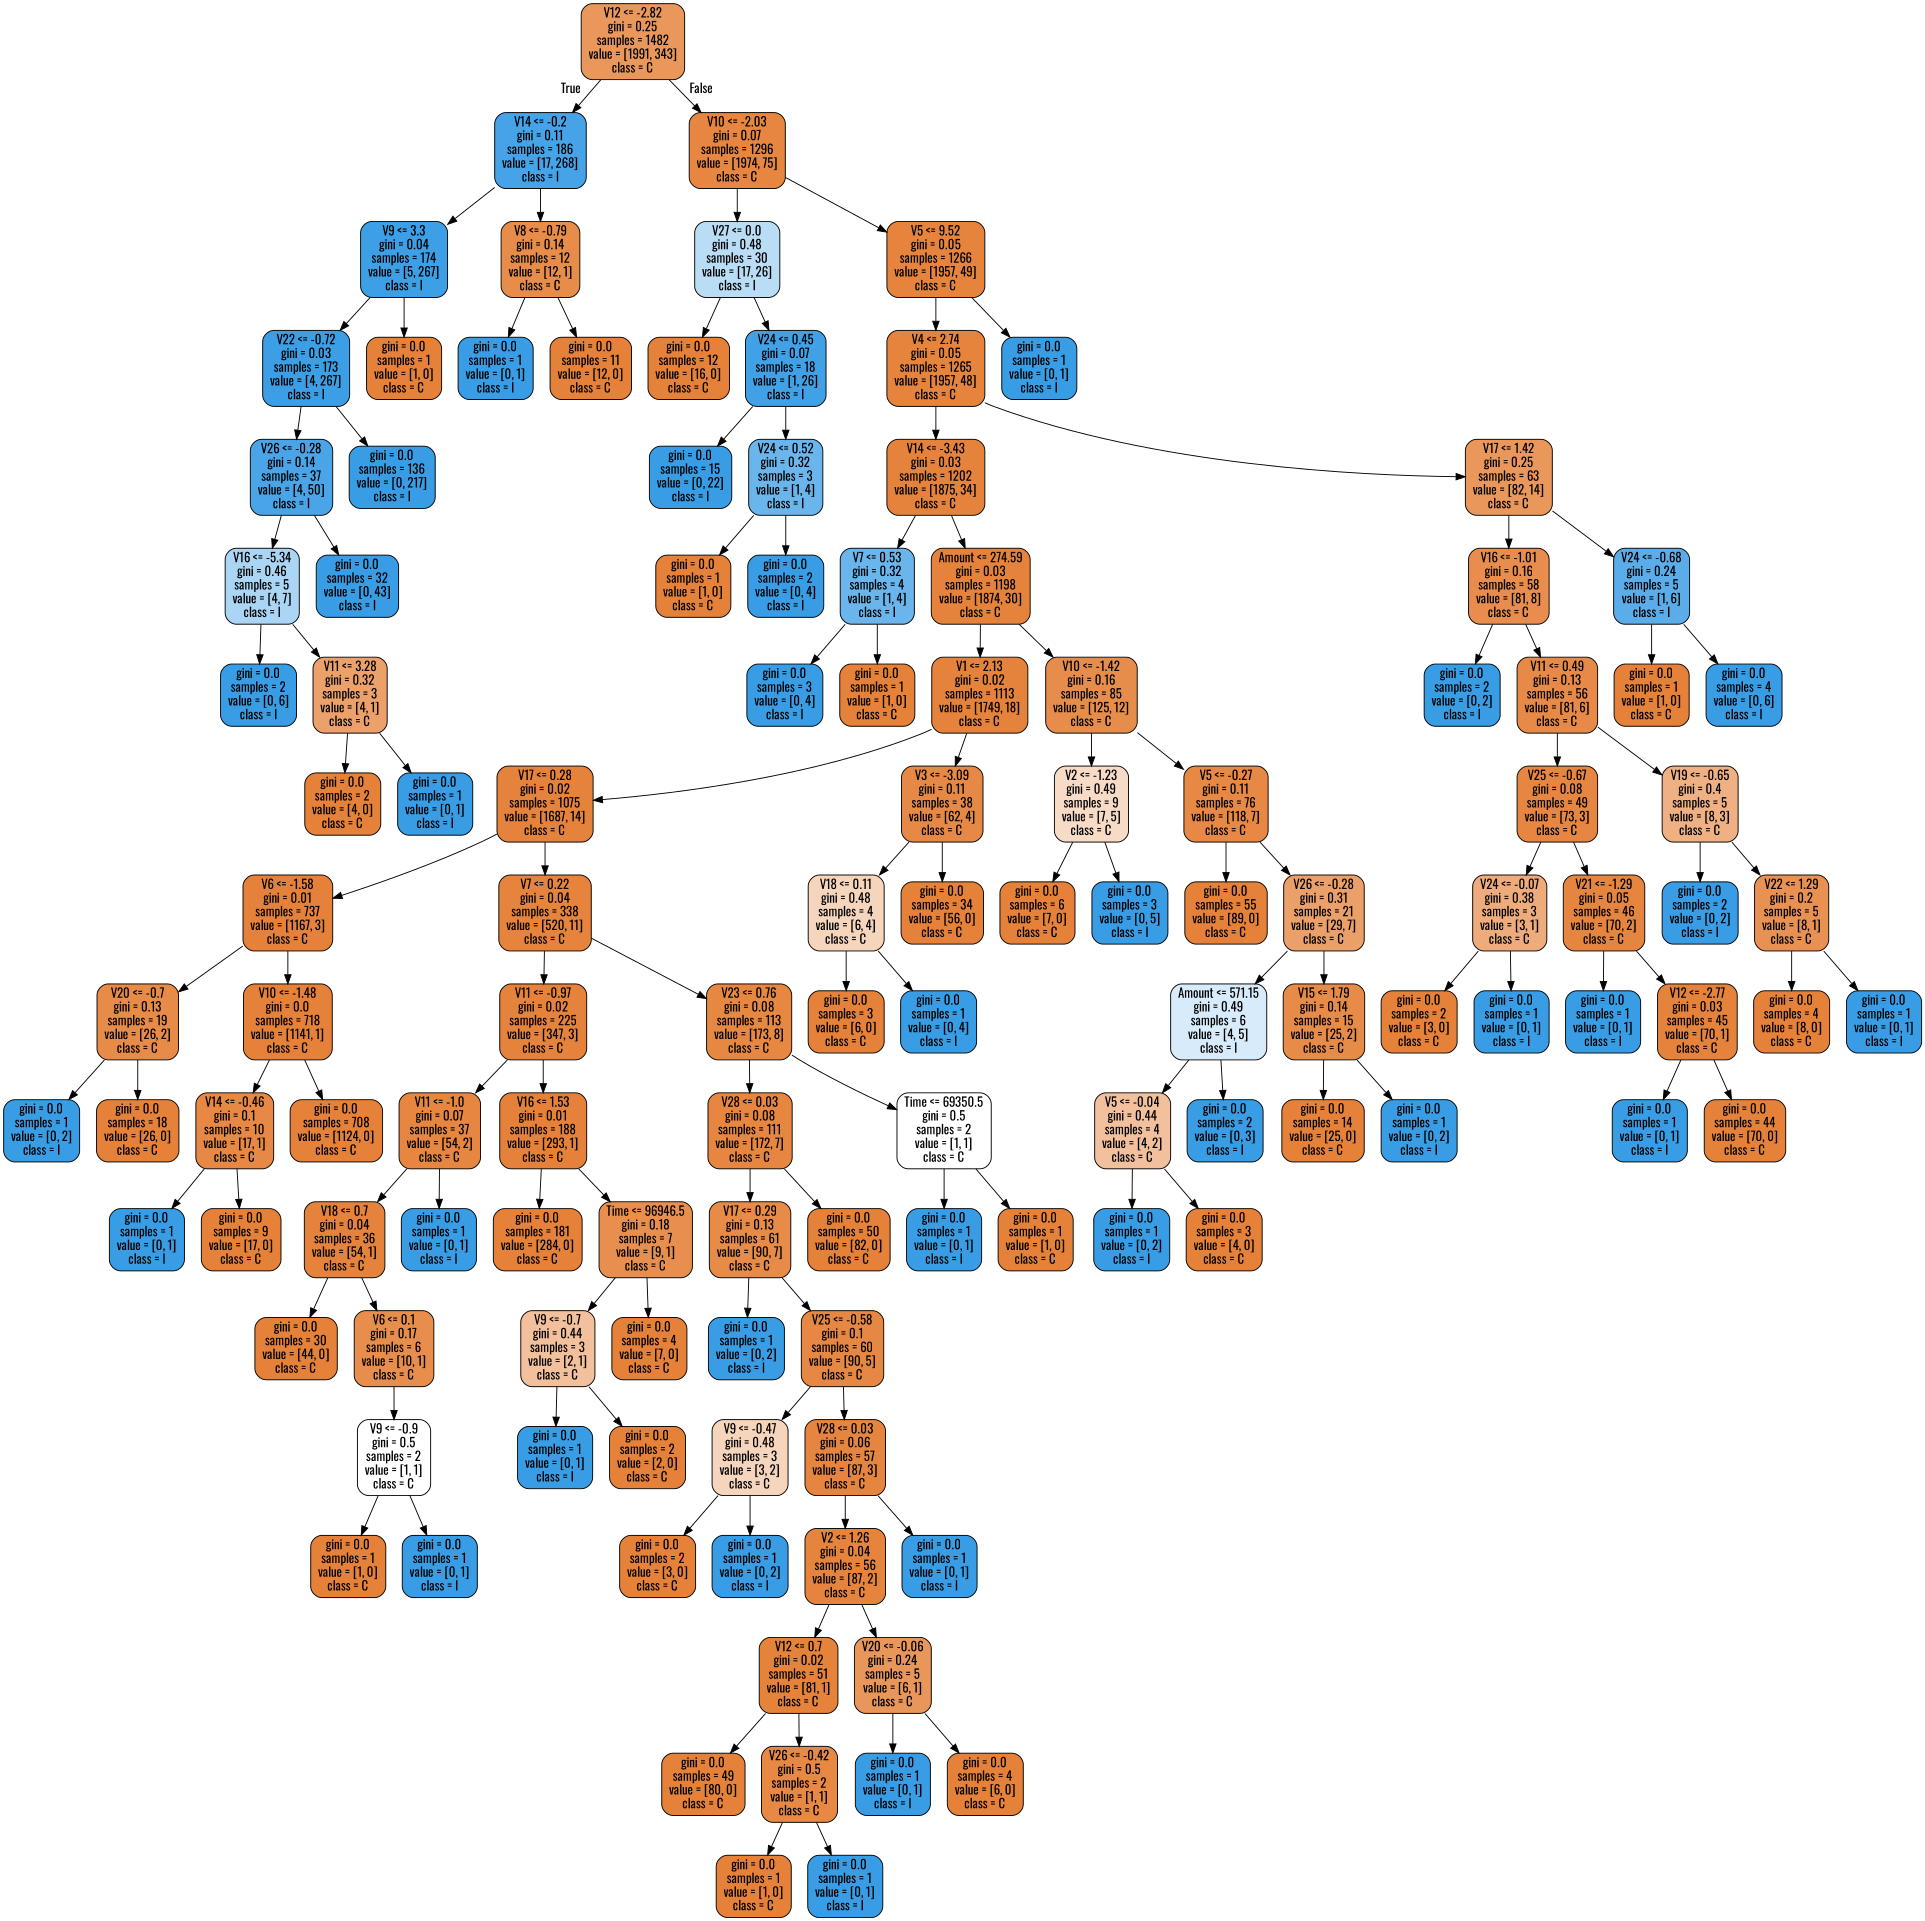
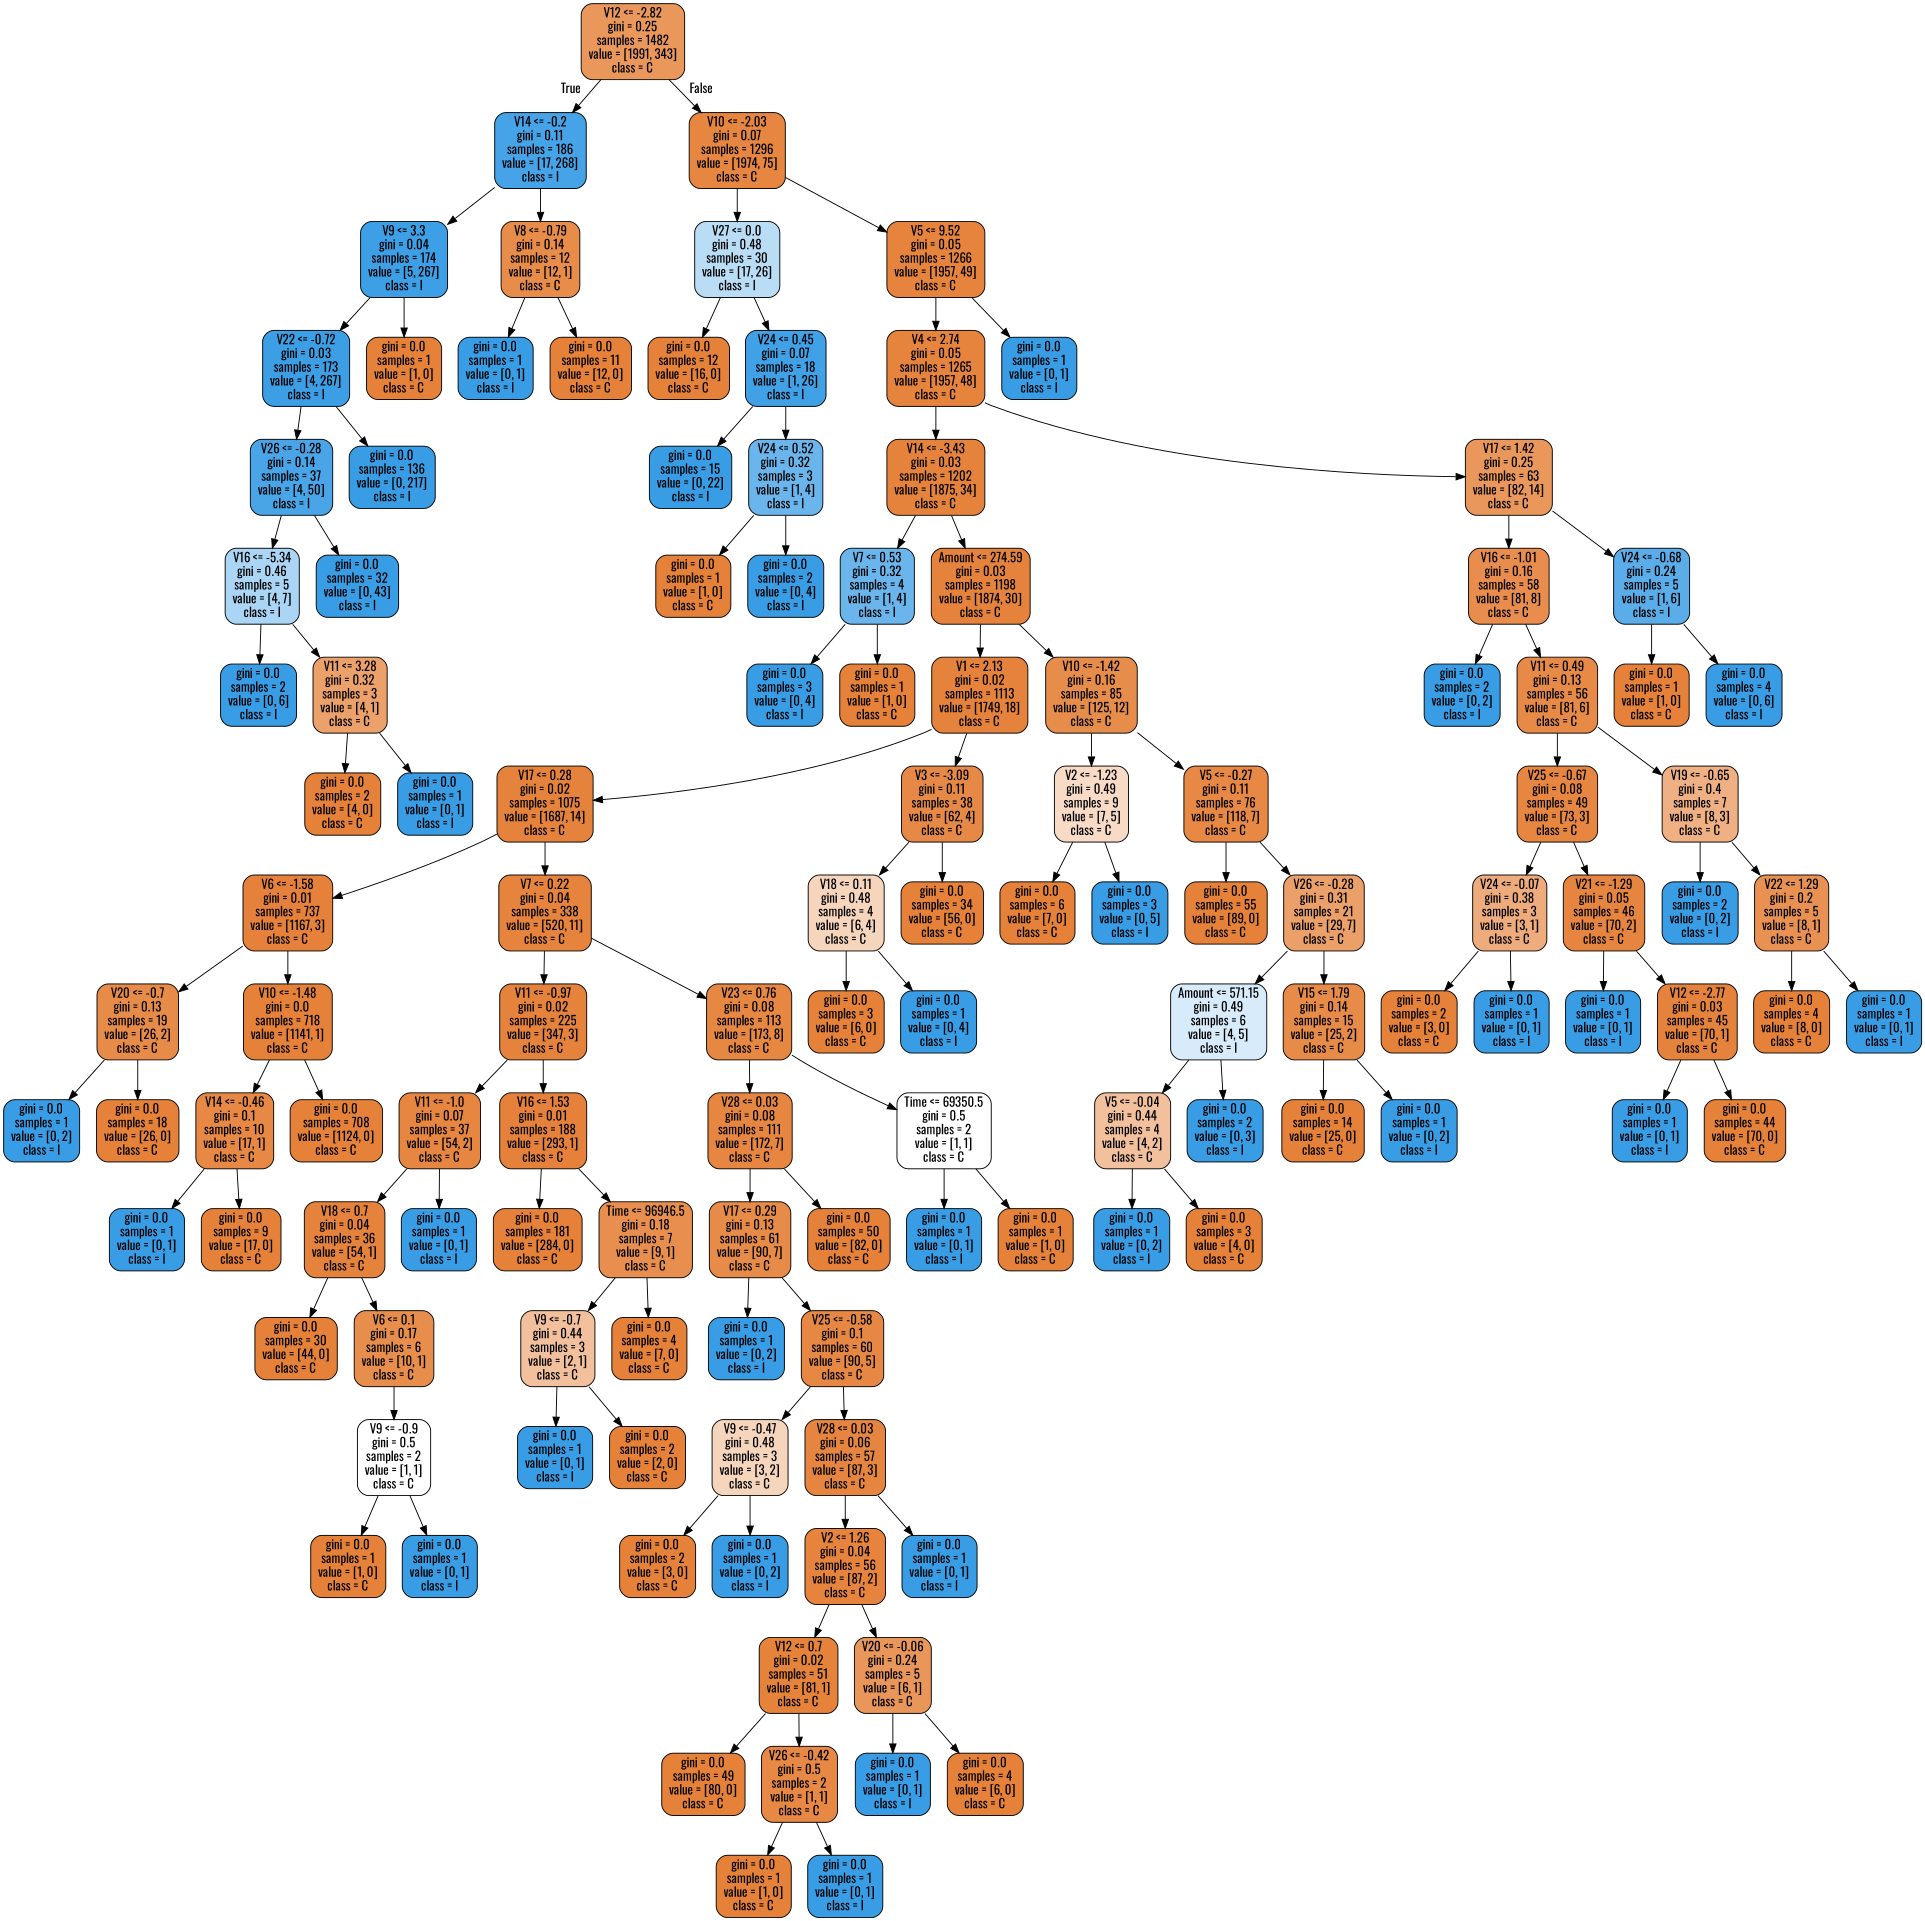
node "V19 <= -0.65 gini = 0.4 samples = 5 value = [8, 3] class = C": label "V19 <= -0.65 gini = 0.4 samples = 5 value = [8, 3] class = C" -> "V19 <= -0.65 gini = 0.4 samples = 7 value = [8, 3] class = C"
